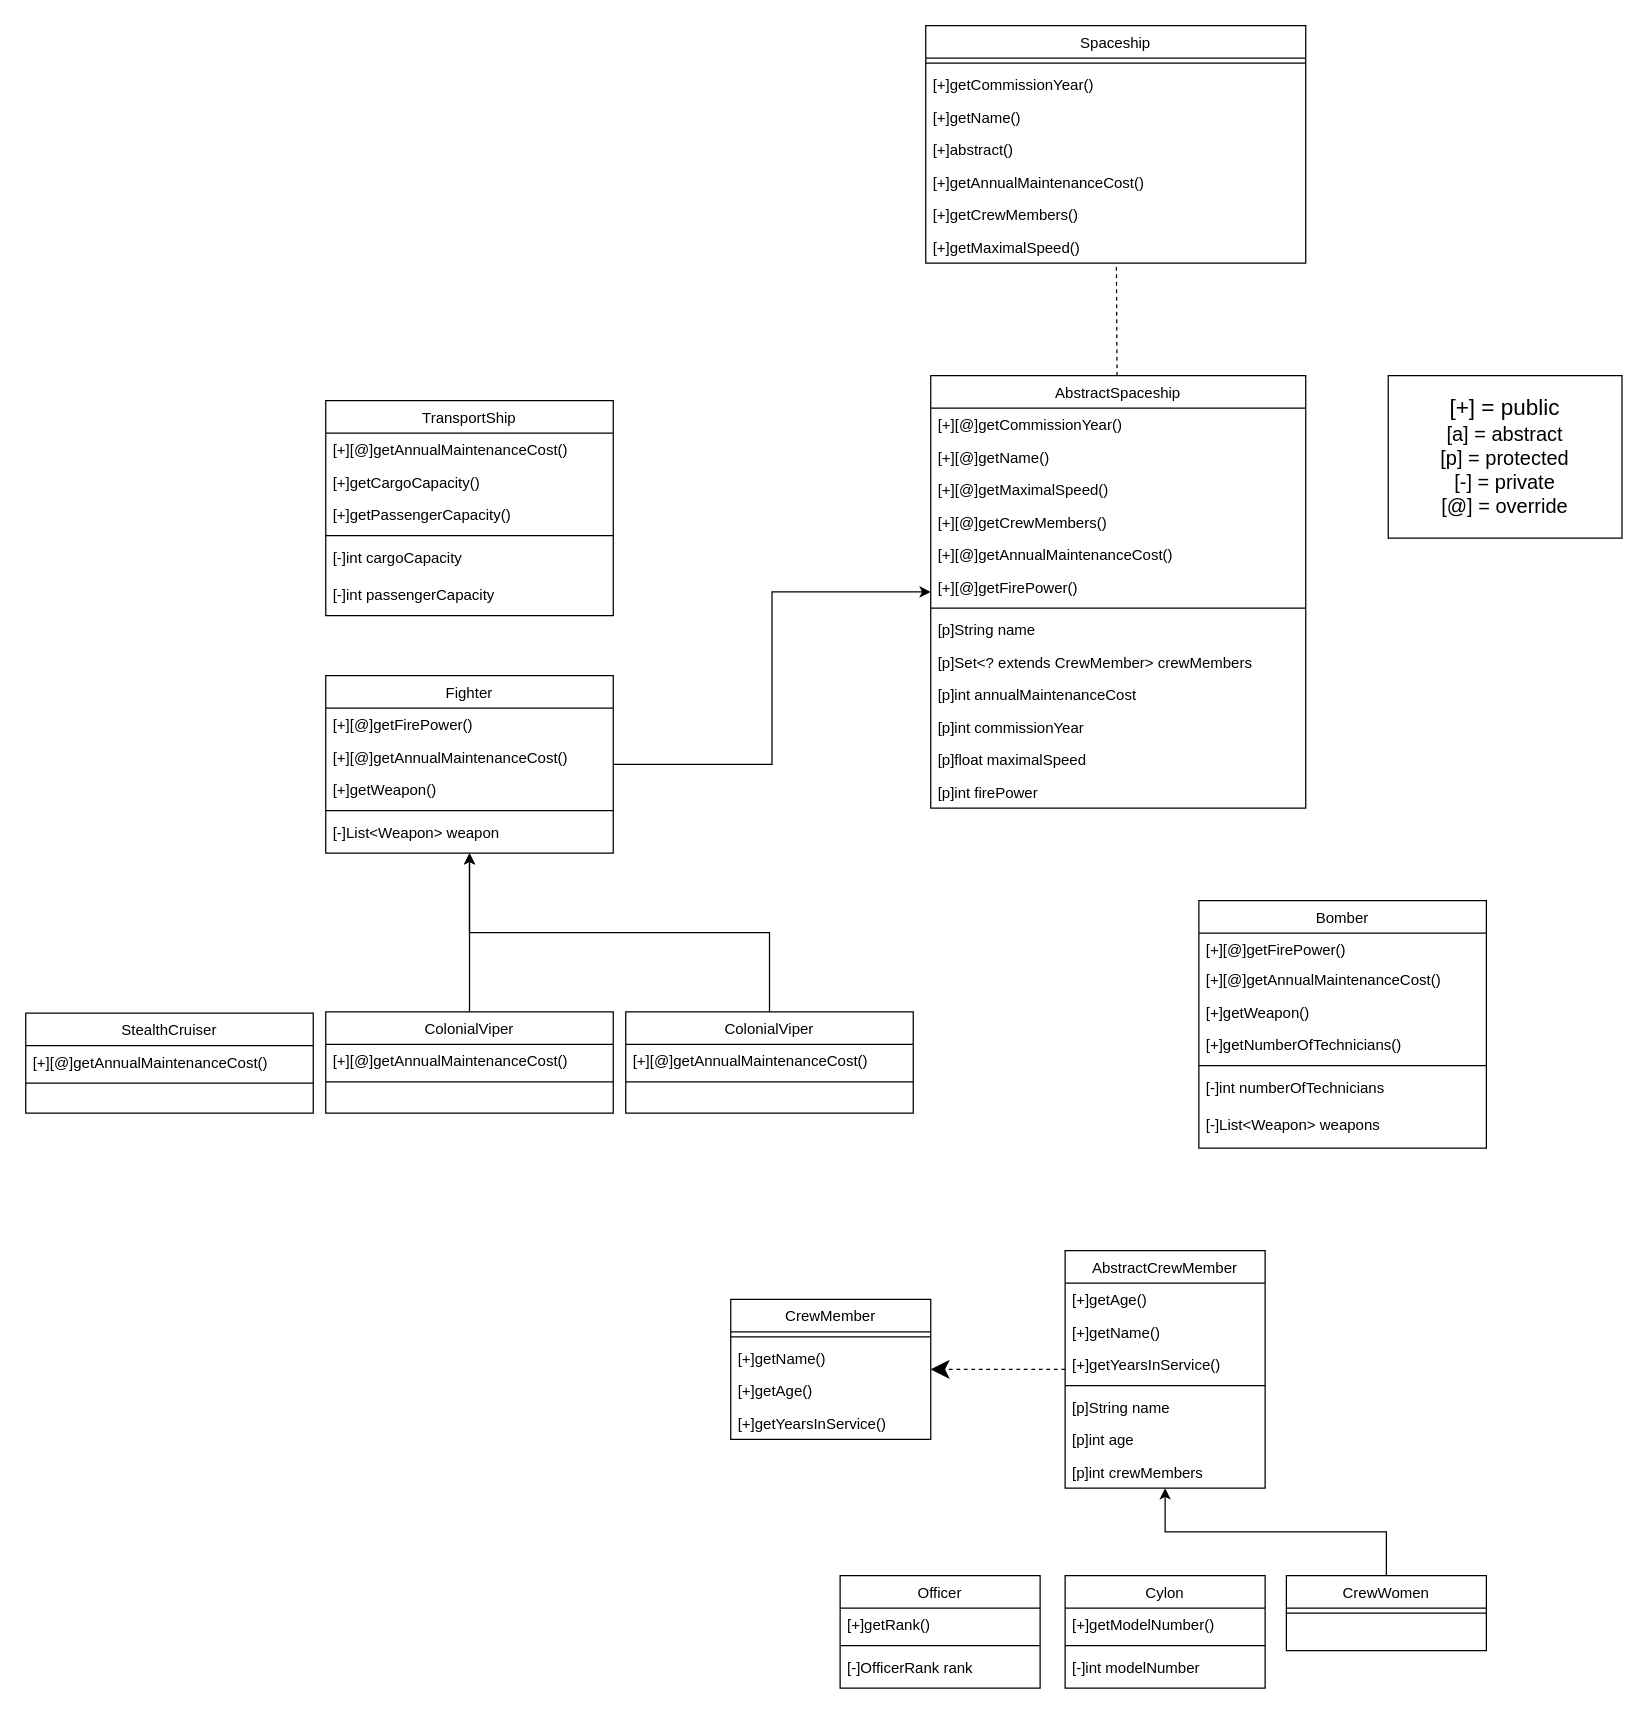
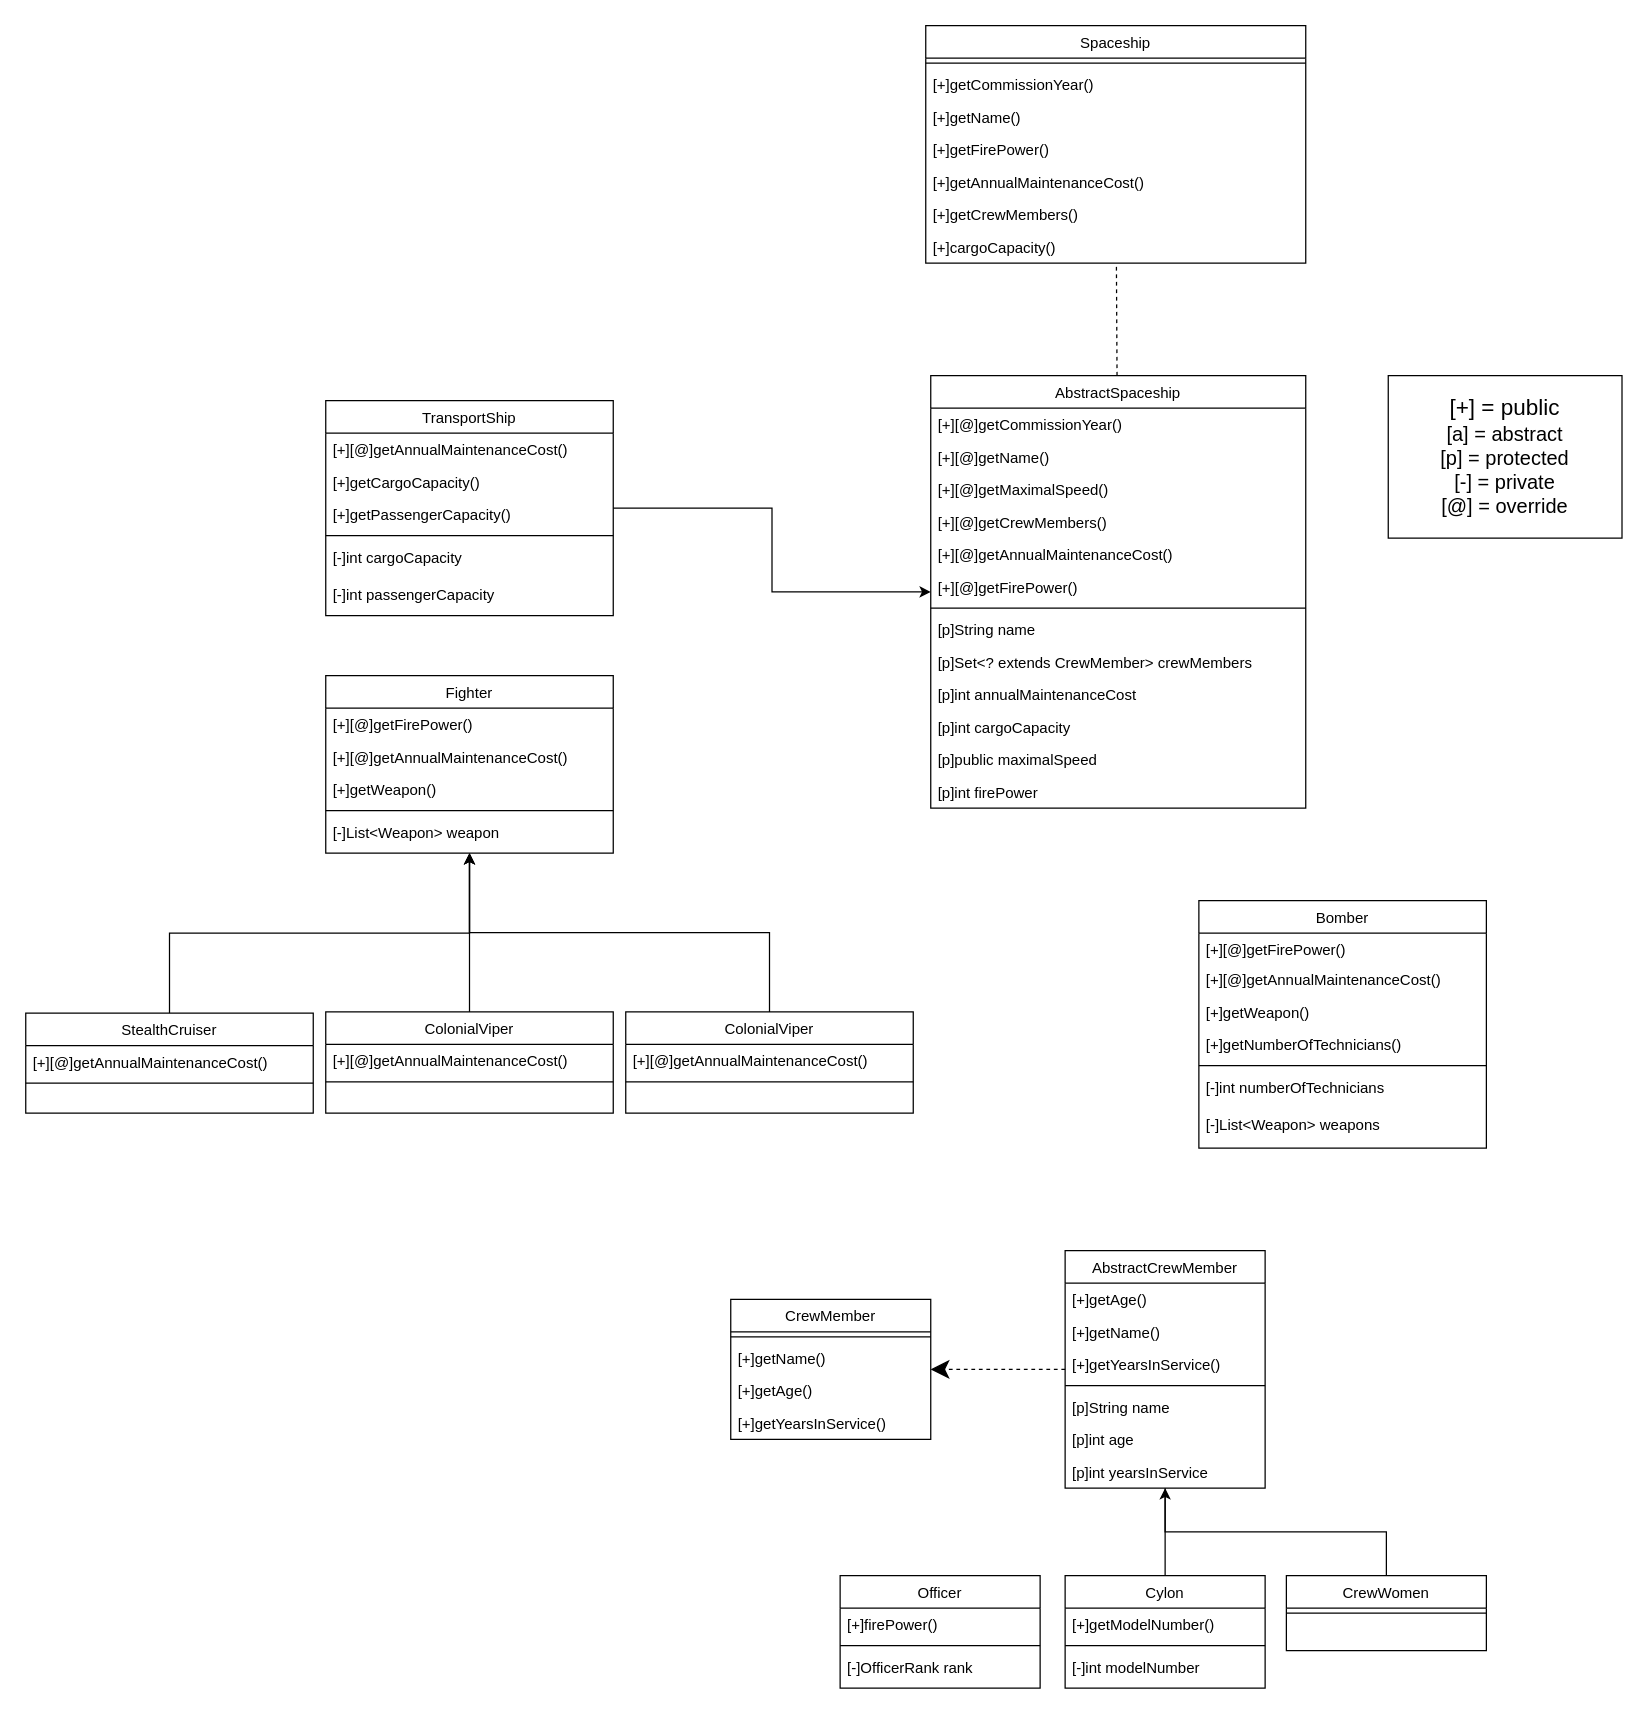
node "[+]abstract()": label "[+]abstract()" -> "[+]getFirePower()"
node "[+]getMaximalSpeed()": label "[+]getMaximalSpeed()" -> "[+]cargoCapacity()"
edge "TransportShip" -> "AbstractSpaceship": added
node "[p]int commissionYear": label "[p]int commissionYear" -> "[p]int cargoCapacity"
edge "Fighter" -> "AbstractSpaceship": removed
node "[p]float maximalSpeed": label "[p]float maximalSpeed" -> "[p]public maximalSpeed"
edge "StealthCruiser" -> "Fighter": added
node "[p]int crewMembers": label "[p]int crewMembers" -> "[p]int yearsInService"
edge "CrewWomen" -> "AbstractCrewMember": arrowhead classic -> none
edge "Cylon" -> "AbstractCrewMember": added
node "[+]getRank()": label "[+]getRank()" -> "[+]firePower()"
